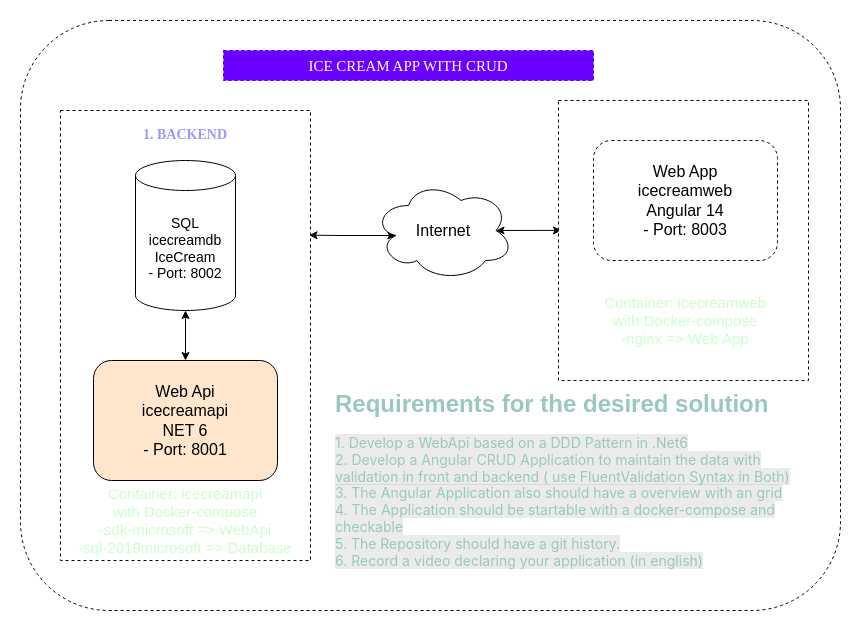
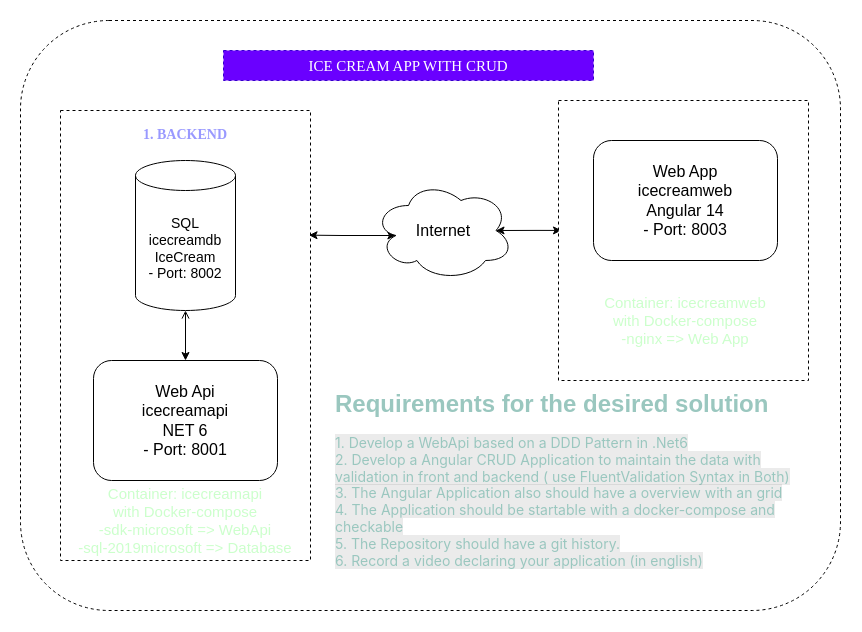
node "Web AppicecreamwebAngular 14- Port: 8003": style dashed -> solid
edge "SQLicecreamdbIceCream- Port: 8002" -- "Web ApiicecreamapiNET 6- Port: 8001": arrowhead classic -> open
node "Web ApiicecreamapiNET 6- Port: 8001": fillcolor #ffe6cc -> #ffffff
